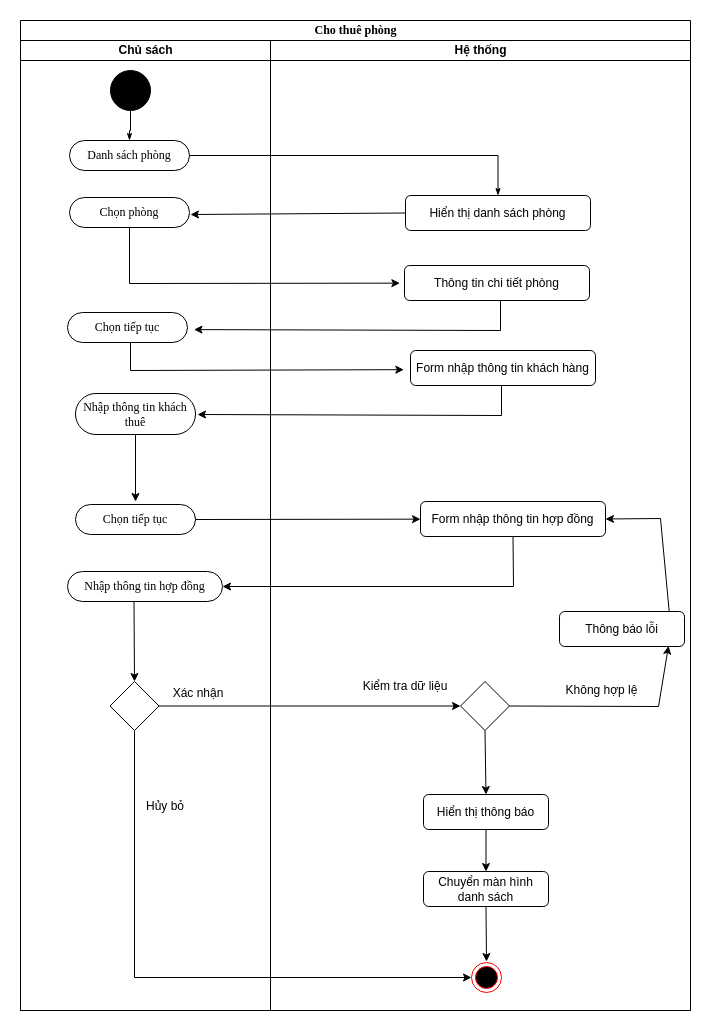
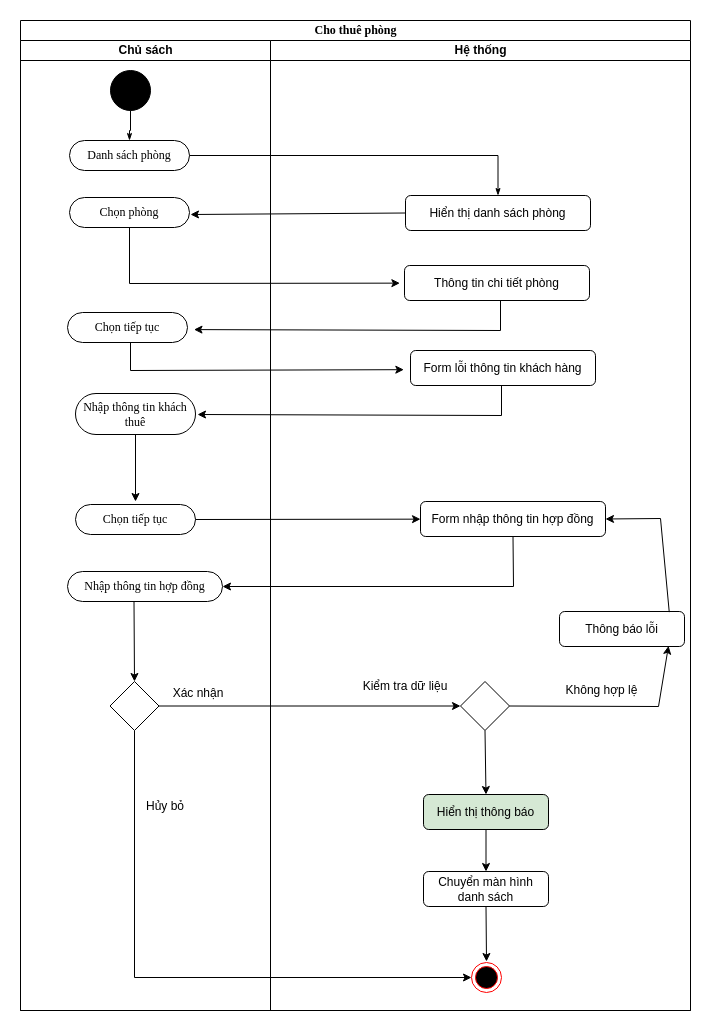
node "Form nhập thông tin khách hàng": label "Form nhập thông tin khách hàng" -> "Form lỗi thông tin khách hàng"
node "Hiển thị thông báo": fillcolor #ffffff -> #d5e8d4
